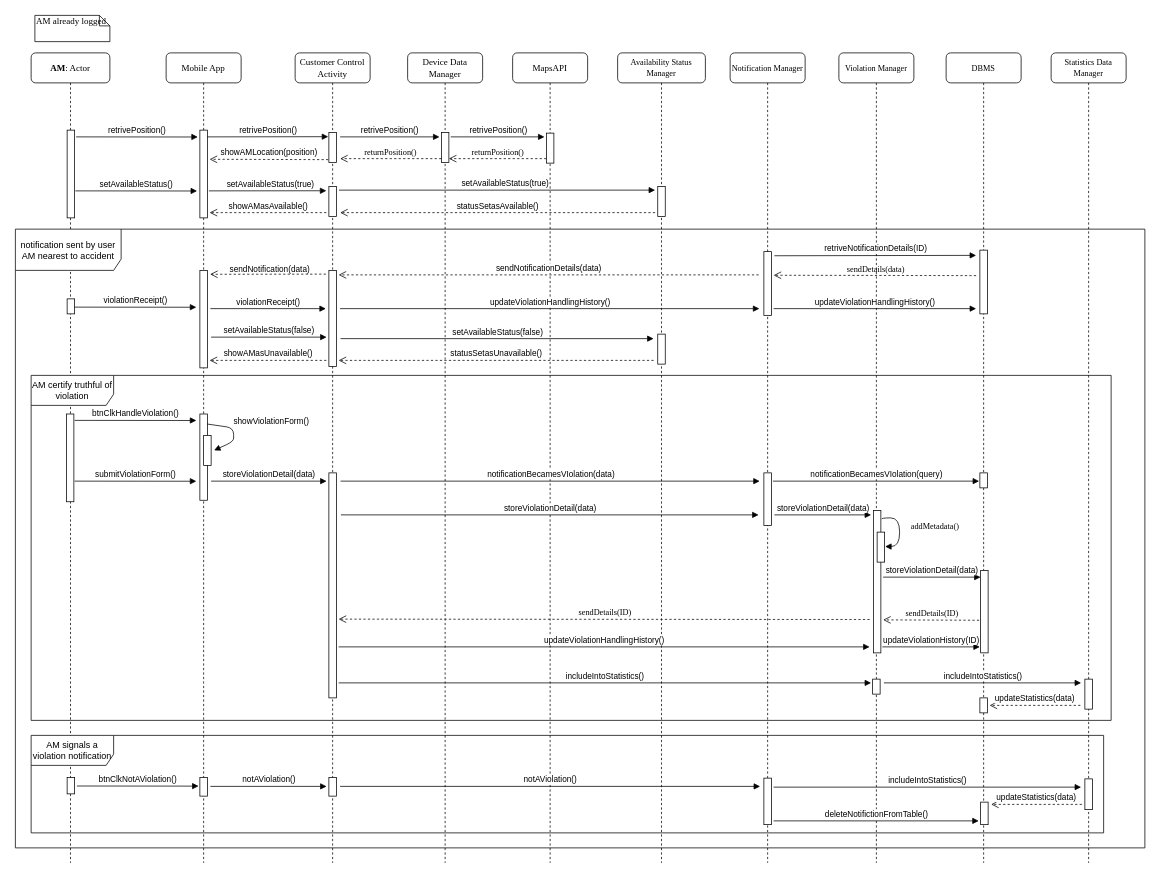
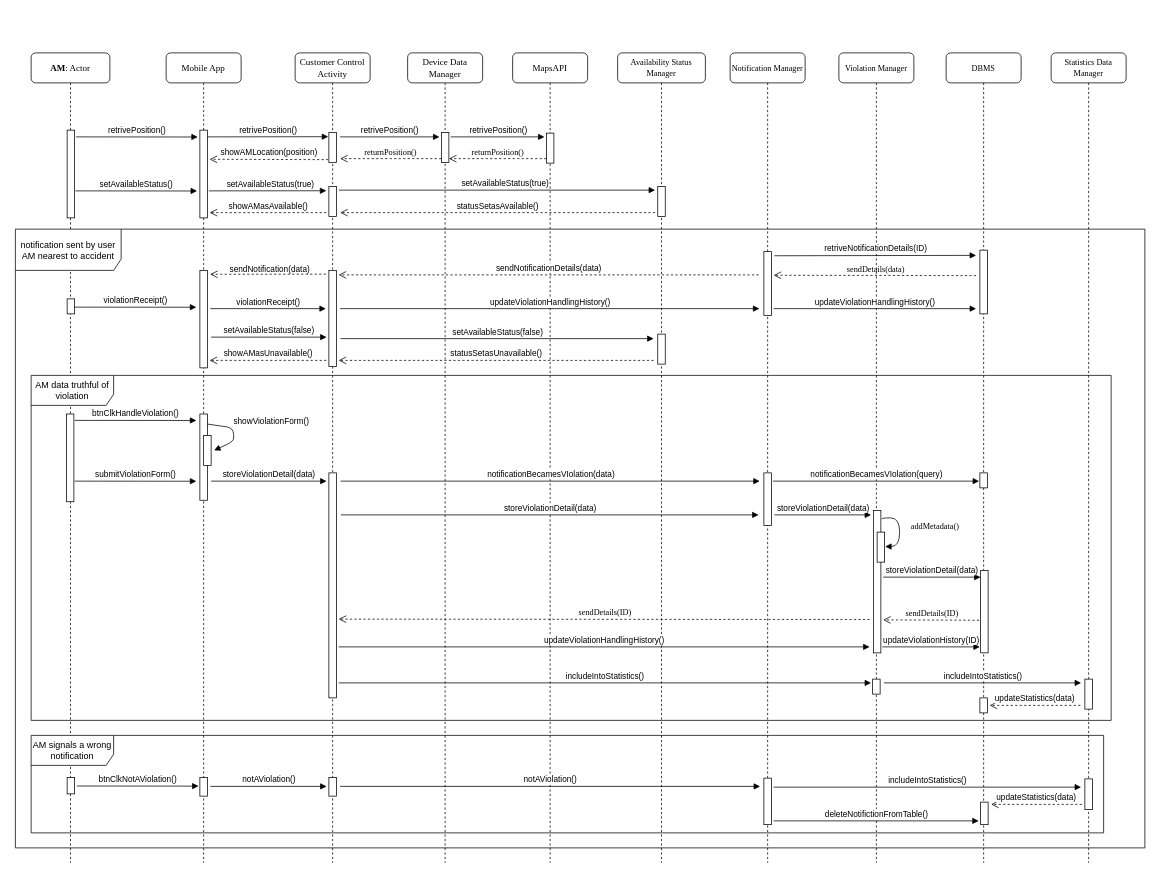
node "AM already logged": removed
node "AM certify truthful of violation": label "AM certify truthful of violation" -> "AM data truthful of violation"
node "AM signals a violation notification": label "AM signals a violation notification" -> "AM signals a wrong notification"
